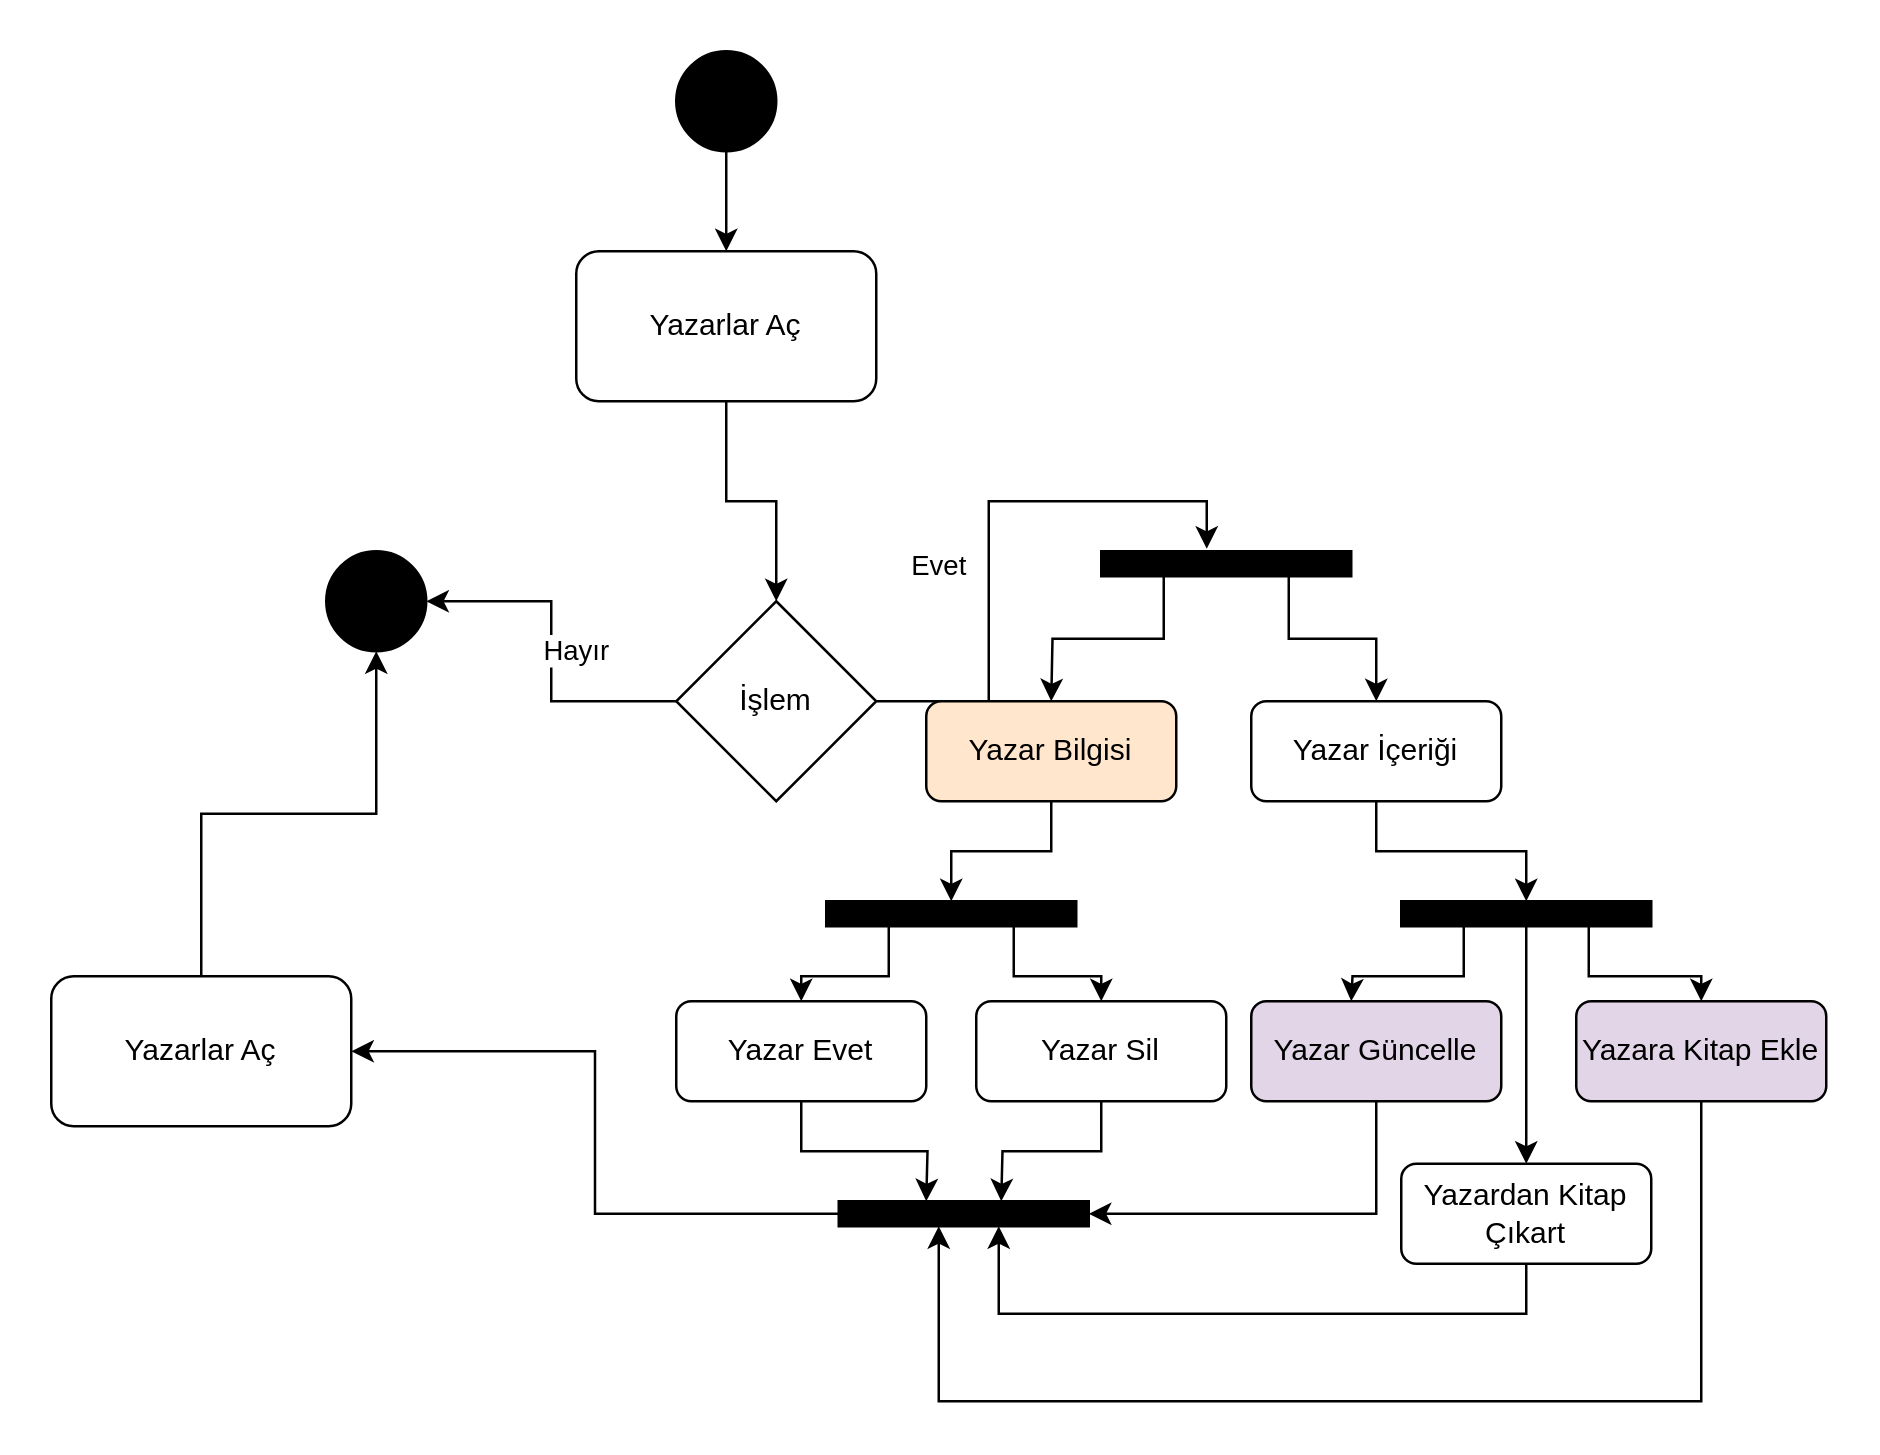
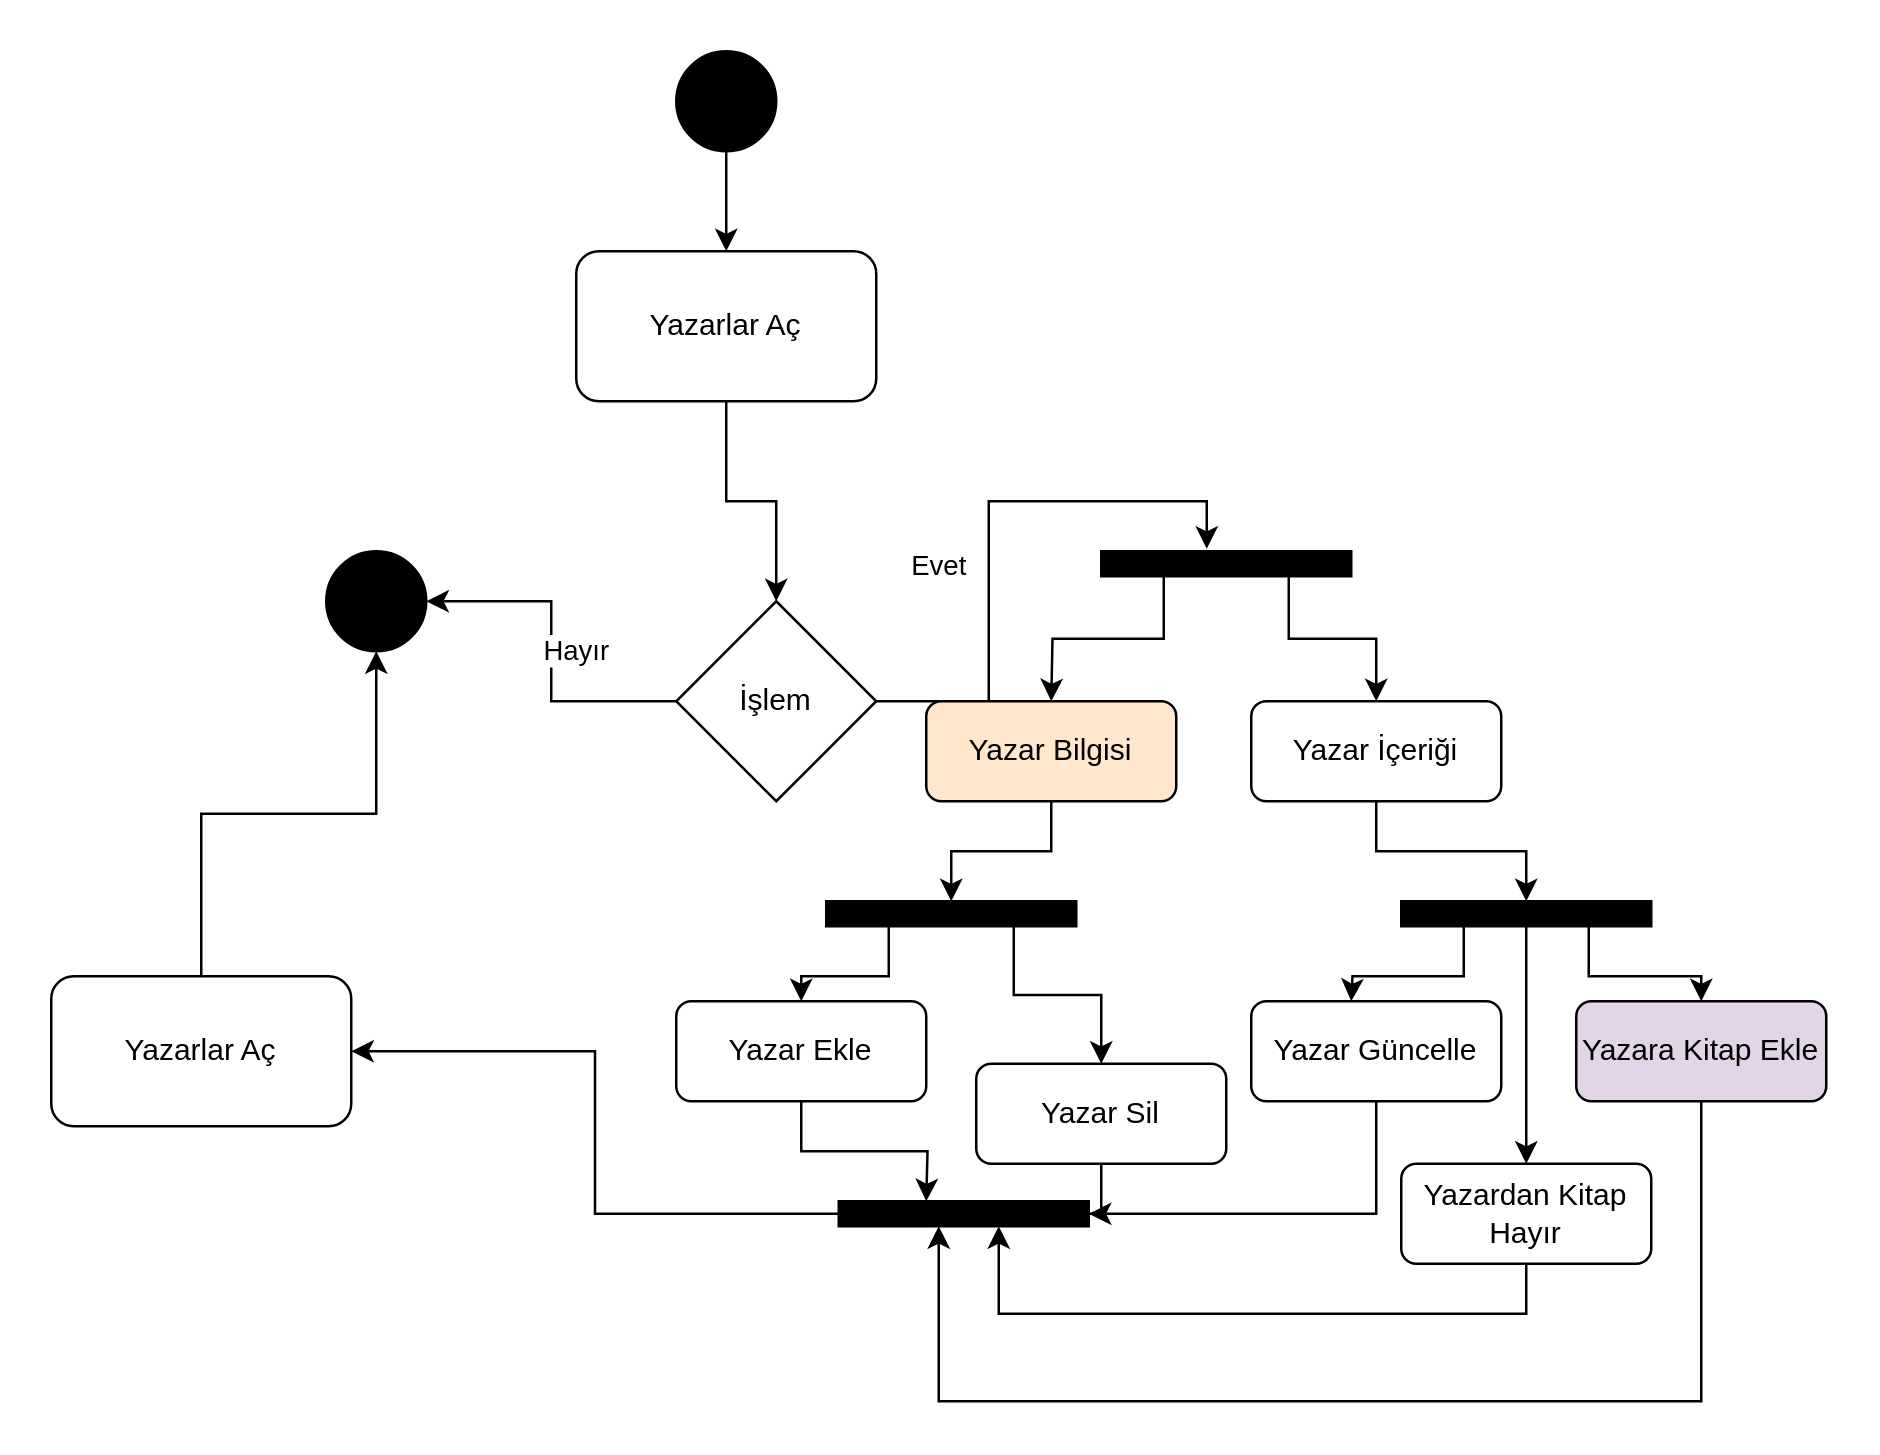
node "Yazar Evet": label "Yazar Evet" -> "Yazar Ekle"
node "Yazar Sil": moved (1101, 1051) -> (1101, 1114)
node "Yazar Güncelle": fillcolor #e1d5e7 -> #ffffff
node "Yazardan Kitap Çıkart": label "Yazardan Kitap Çıkart" -> "Yazardan Kitap Hayır"
